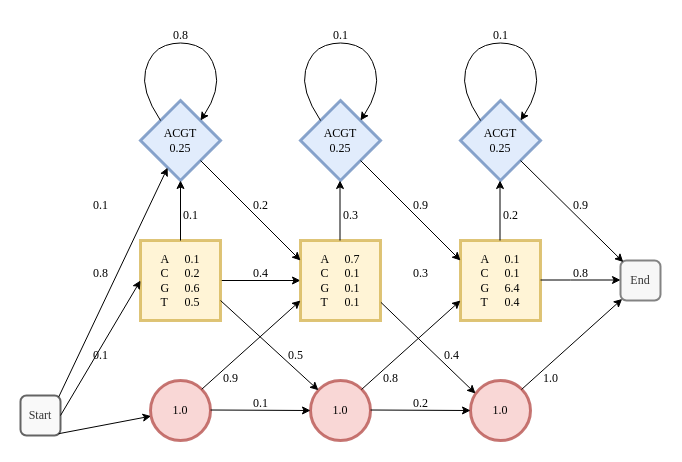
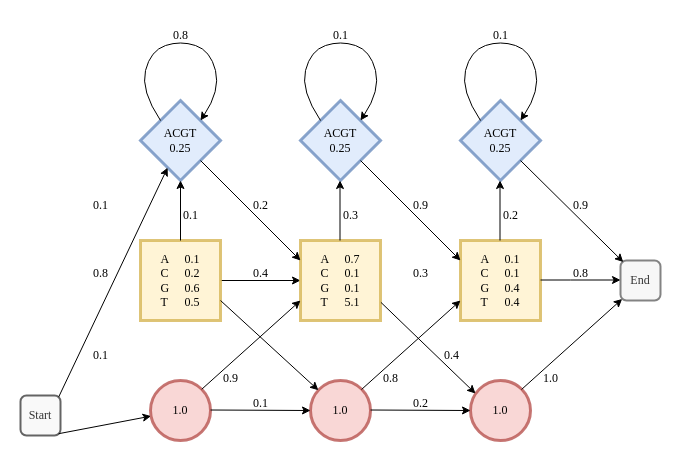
node "A 0.7 C 0.1 G 0.1 T 0.1": label "A 0.7 C 0.1 G 0.1 T 0.1" -> "A 0.7 C 0.1 G 0.1 T 5.1"
node "A 0.1 C 0.1 G 6.4 T 0.4": label "A 0.1 C 0.1 G 6.4 T 0.4" -> "A 0.1 C 0.1 G 0.4 T 0.4"
edge "Start" -> "A 0.1 C 0.2 G 0.6 T 0.5": removed
node "0.5": removed
